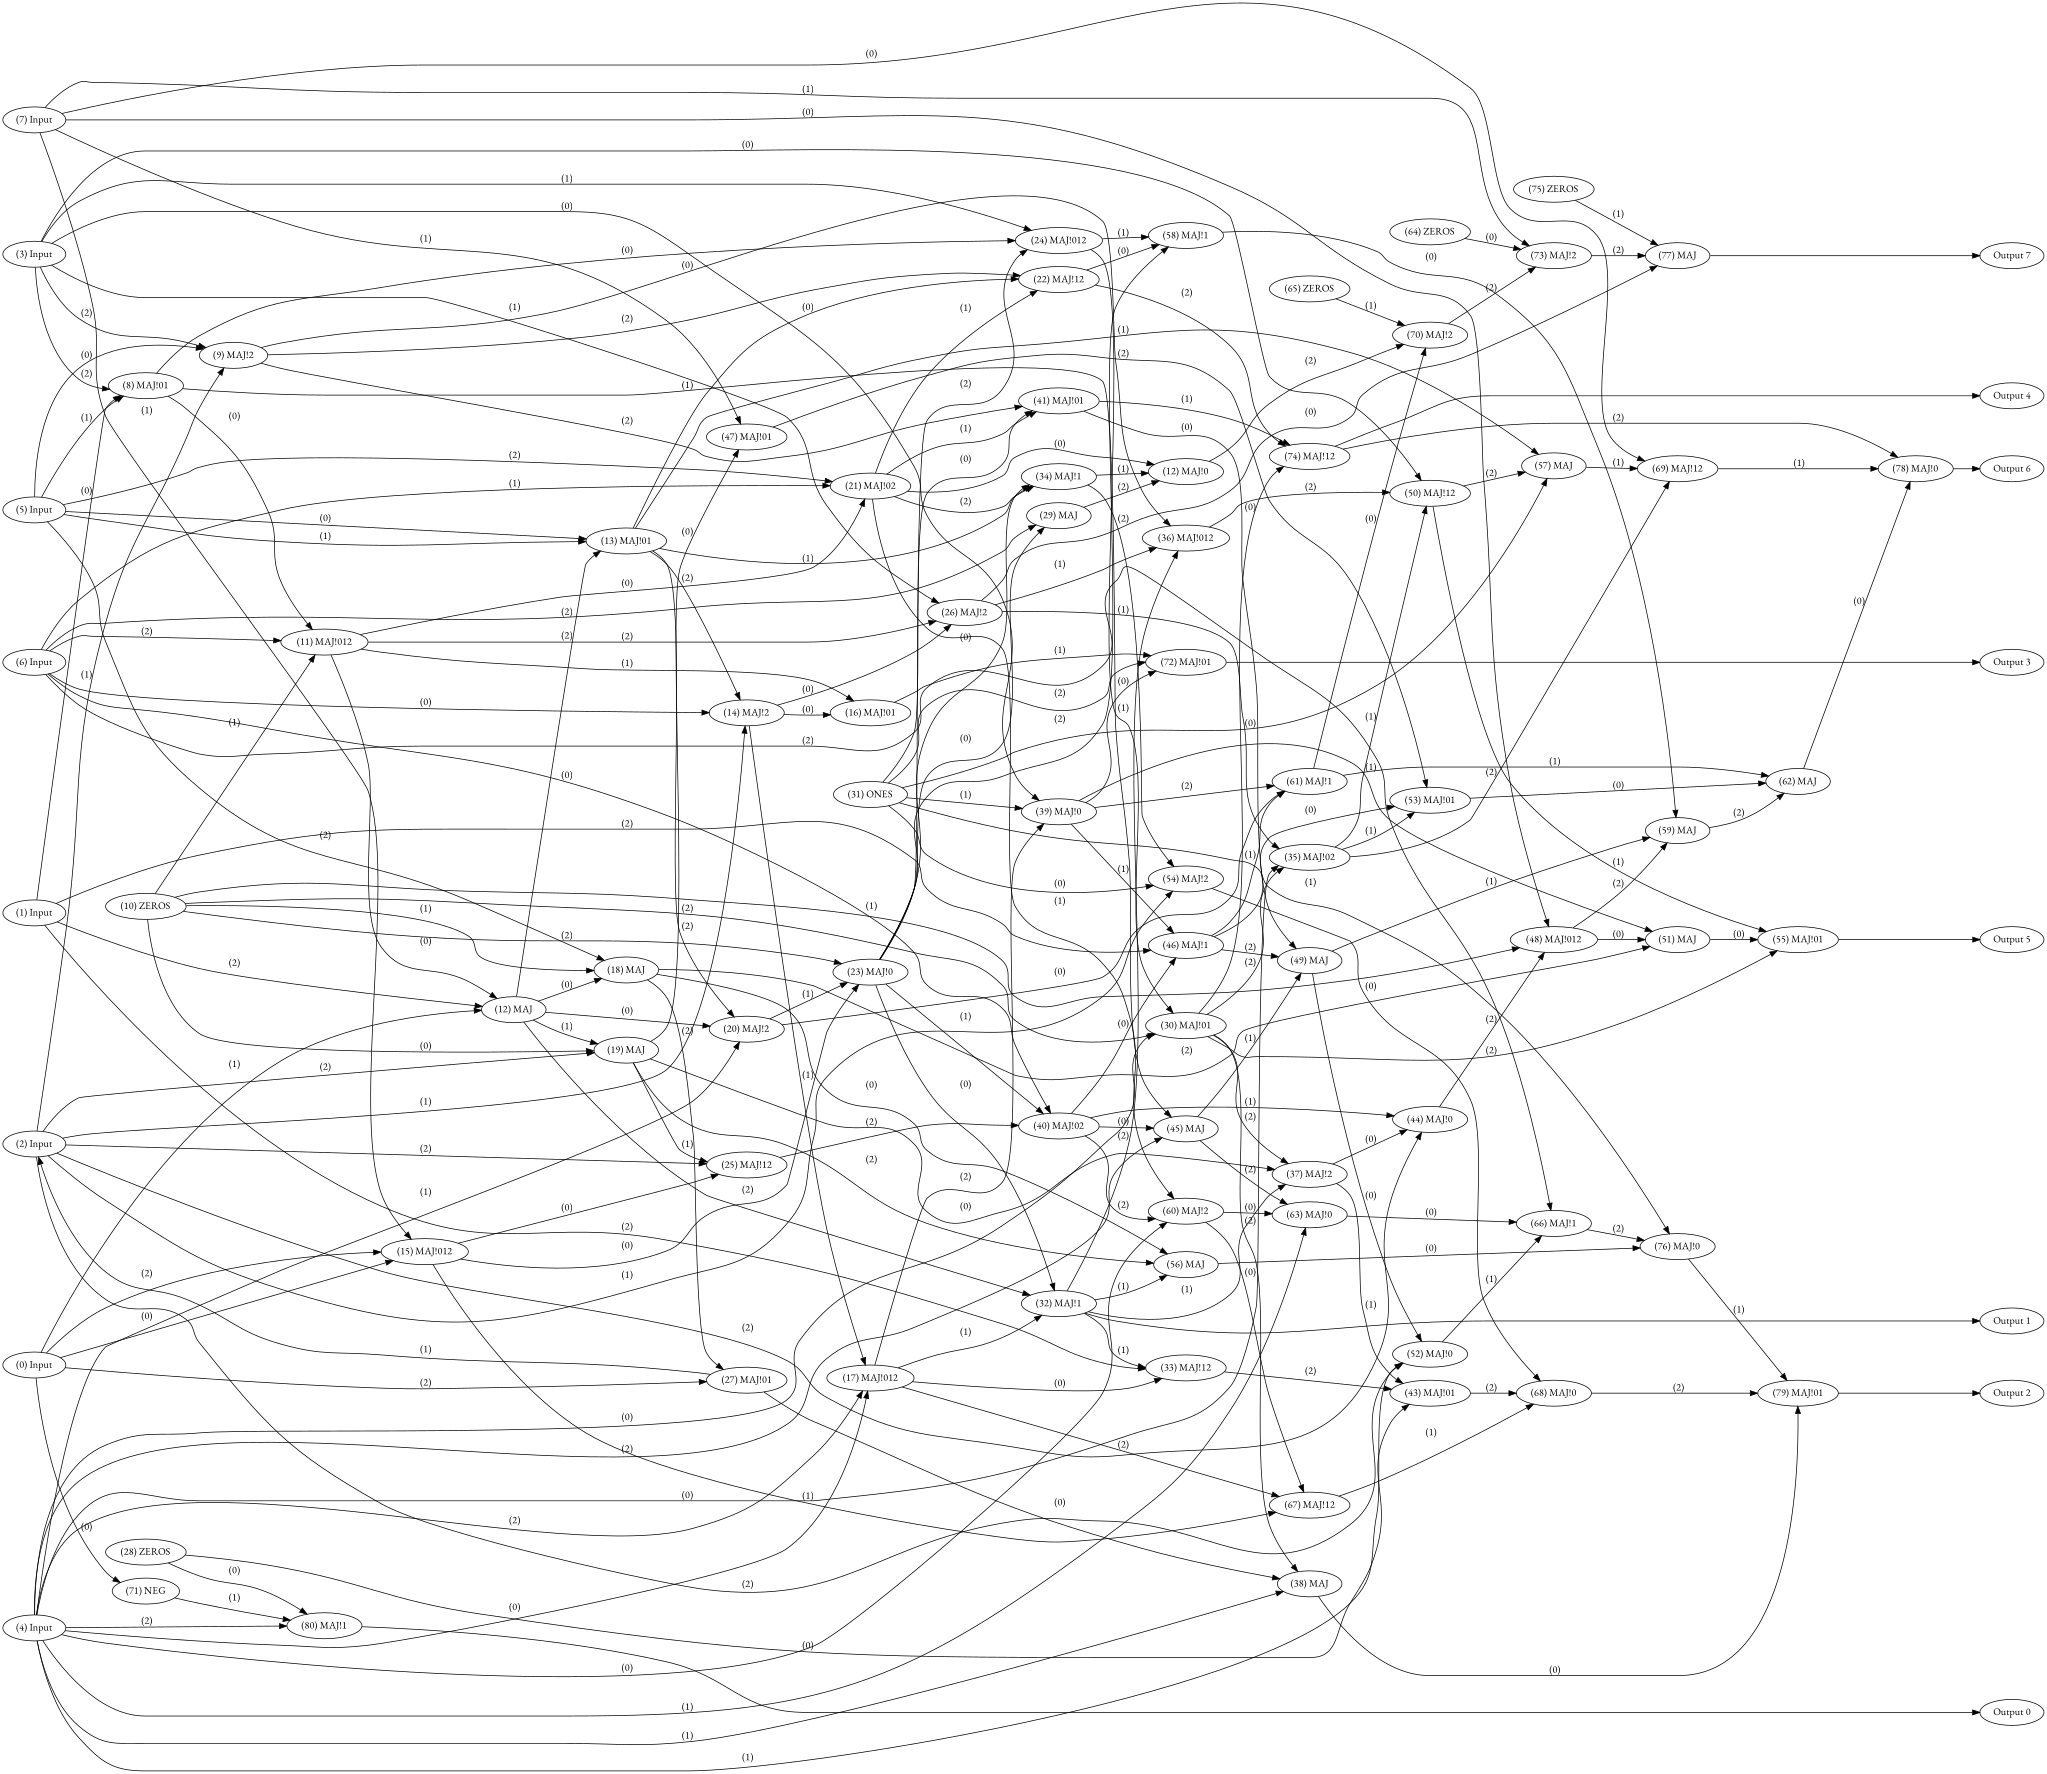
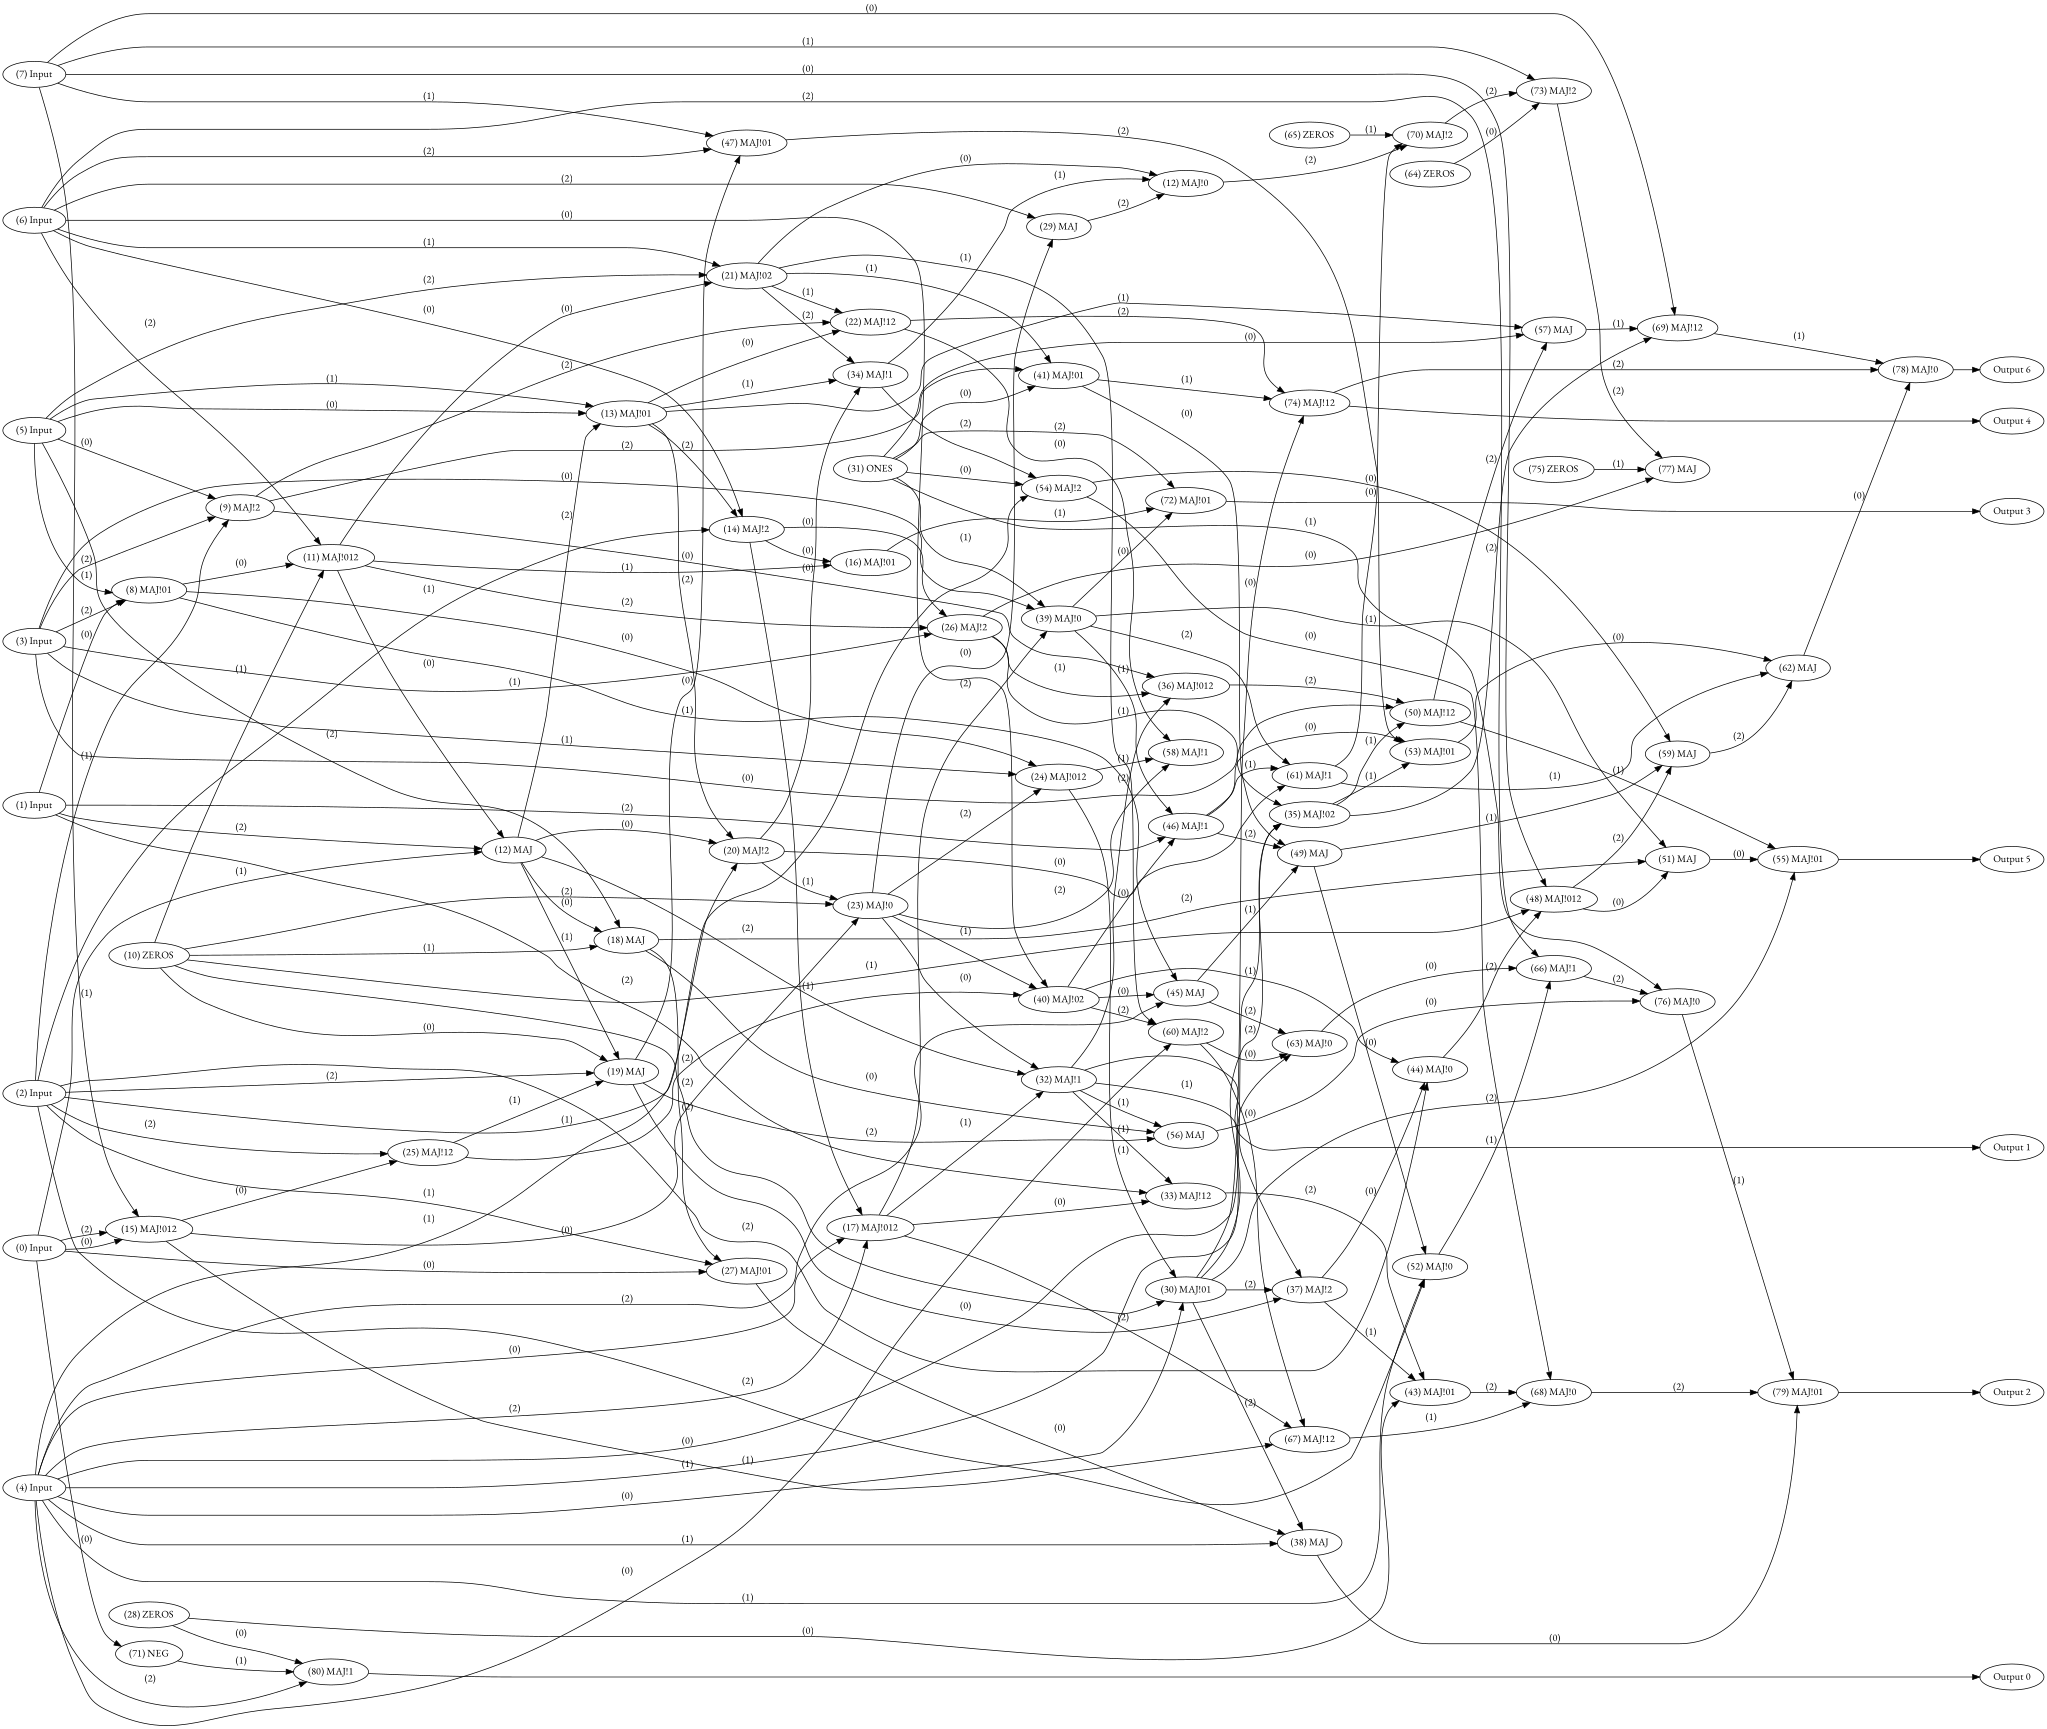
edge "(6) Input" -> "(47) MAJ!01": added, label "(2)"
node "Output 7": removed
edge "(58) MAJ!1" -> "(59) MAJ": now "(54) MAJ!2" -> "(59) MAJ"
edge "(23) MAJ!0" -> "(34) MAJ!1": now "(20) MAJ!2" -> "(34) MAJ!1"
edge "(19) MAJ" -> "(25) MAJ!12": reversed
edge "(27) MAJ!01" -> "(2) Input": reversed
edge "(0) Input" -> "(27) MAJ!01": label " (2)" -> " (0)"
